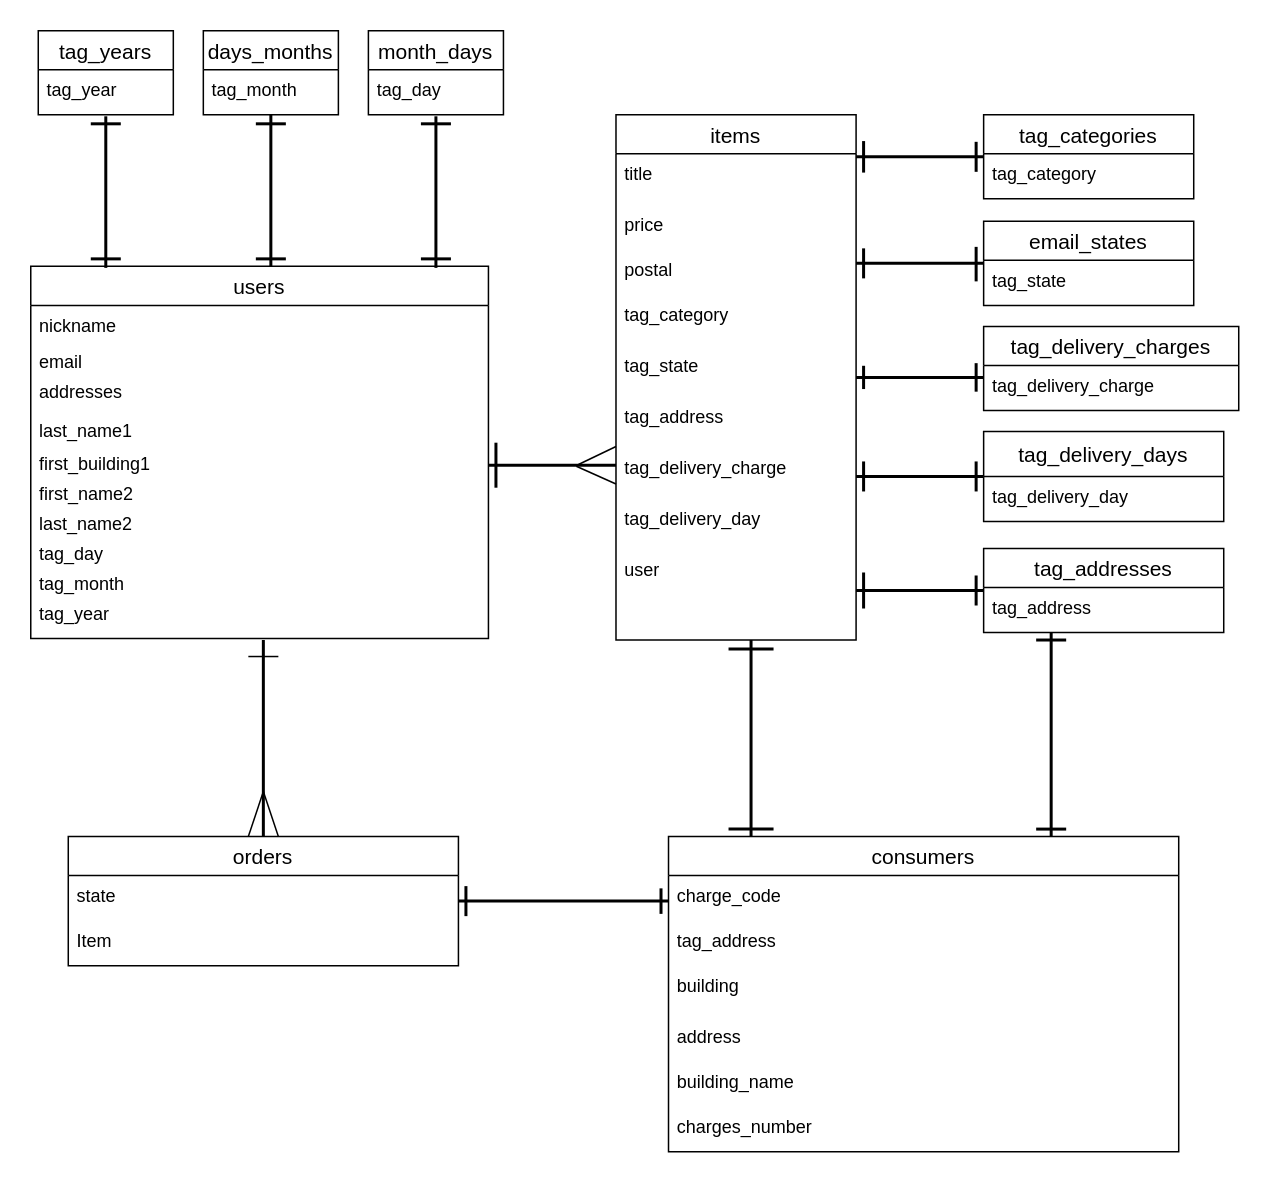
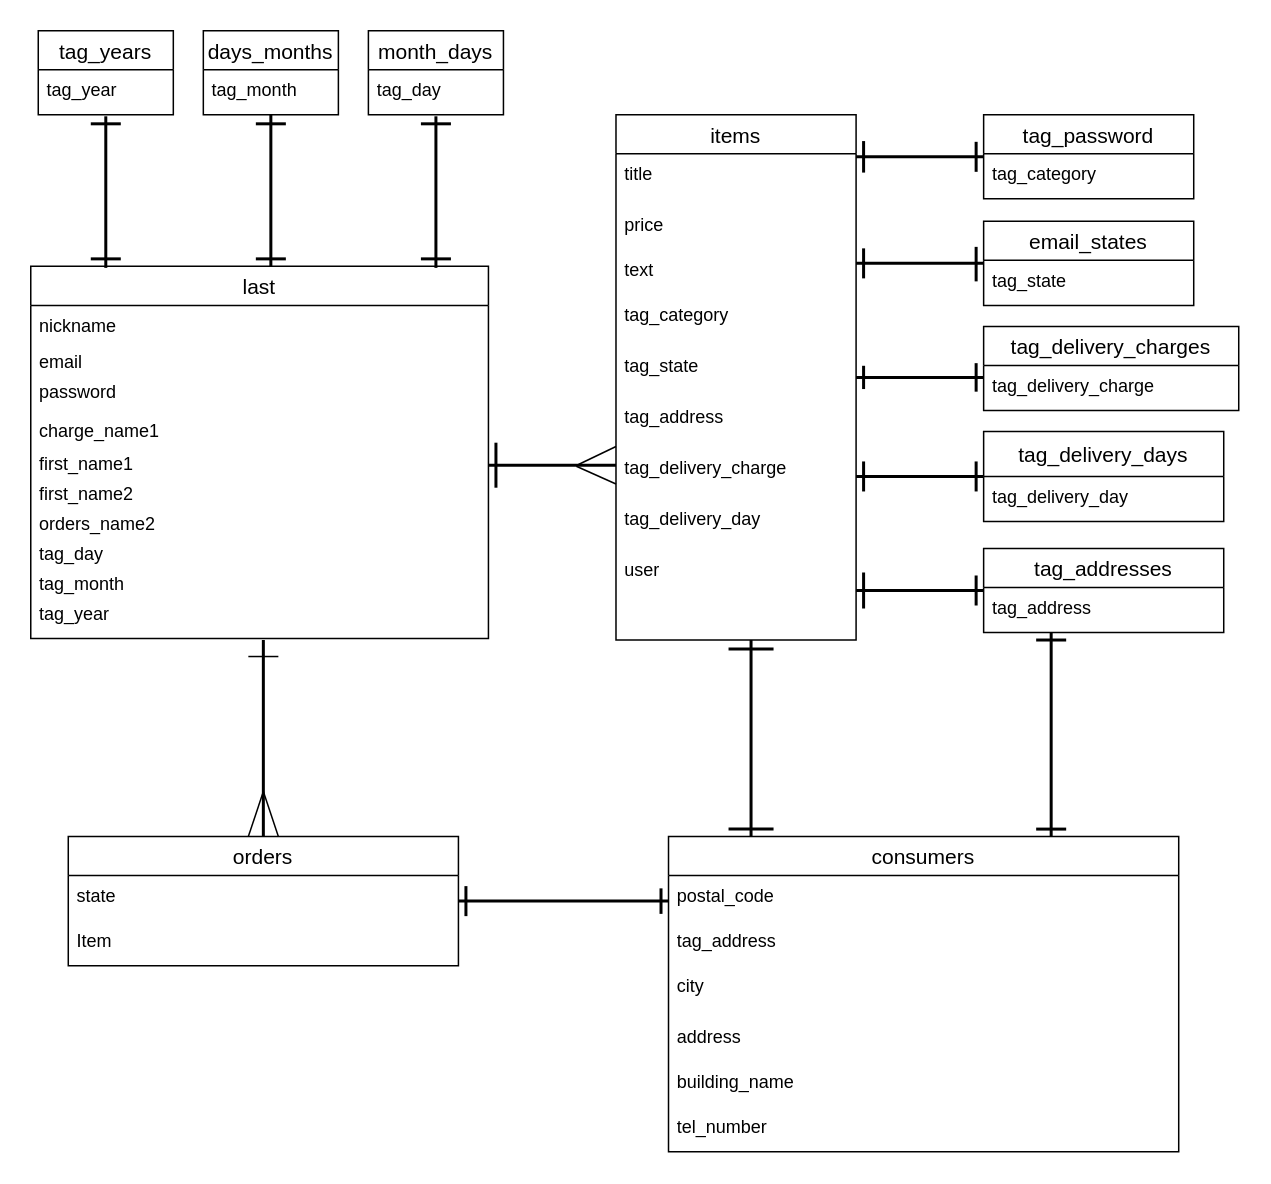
node "tag_categories": label "tag_categories" -> "tag_password"
node "postal": label "postal" -> "text"
node "users": label "users" -> "last"
node "addresses": label "addresses" -> "password"
node "last_name1": label "last_name1" -> "charge_name1"
node "first_building1": label "first_building1" -> "first_name1"
node "last_name2": label "last_name2" -> "orders_name2"
node "charge_code": label "charge_code" -> "postal_code"
node "building": label "building" -> "city"
node "charges_number": label "charges_number" -> "tel_number"
